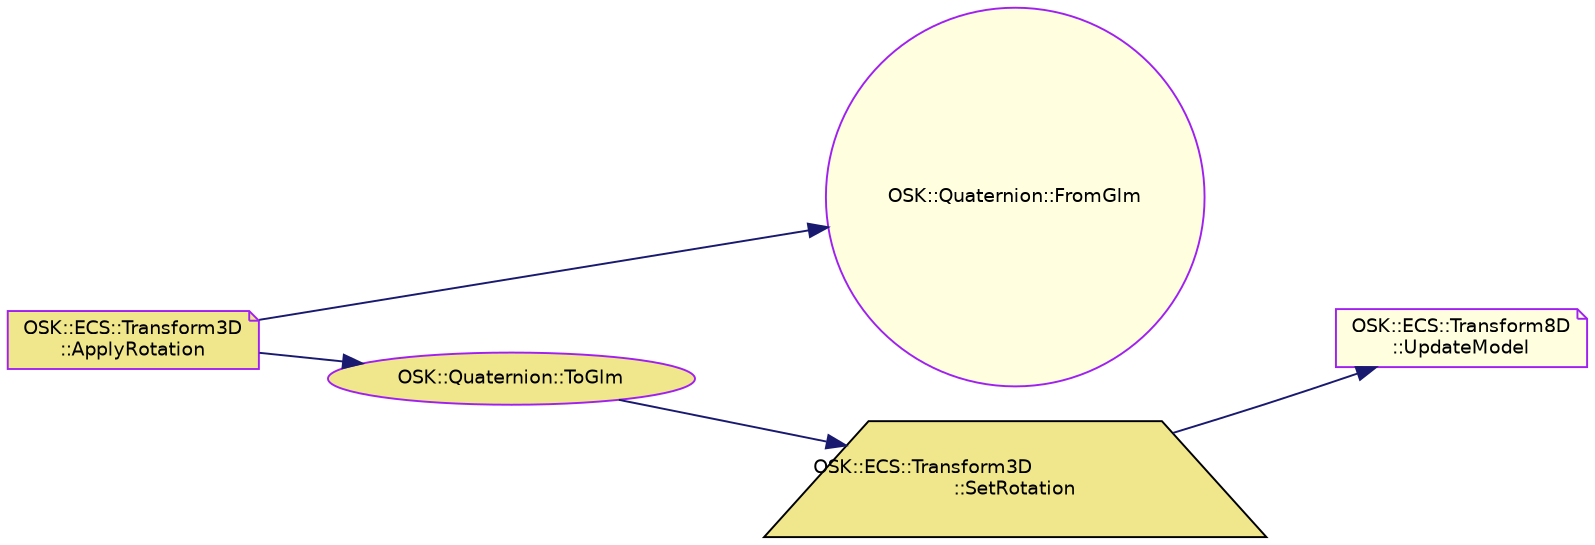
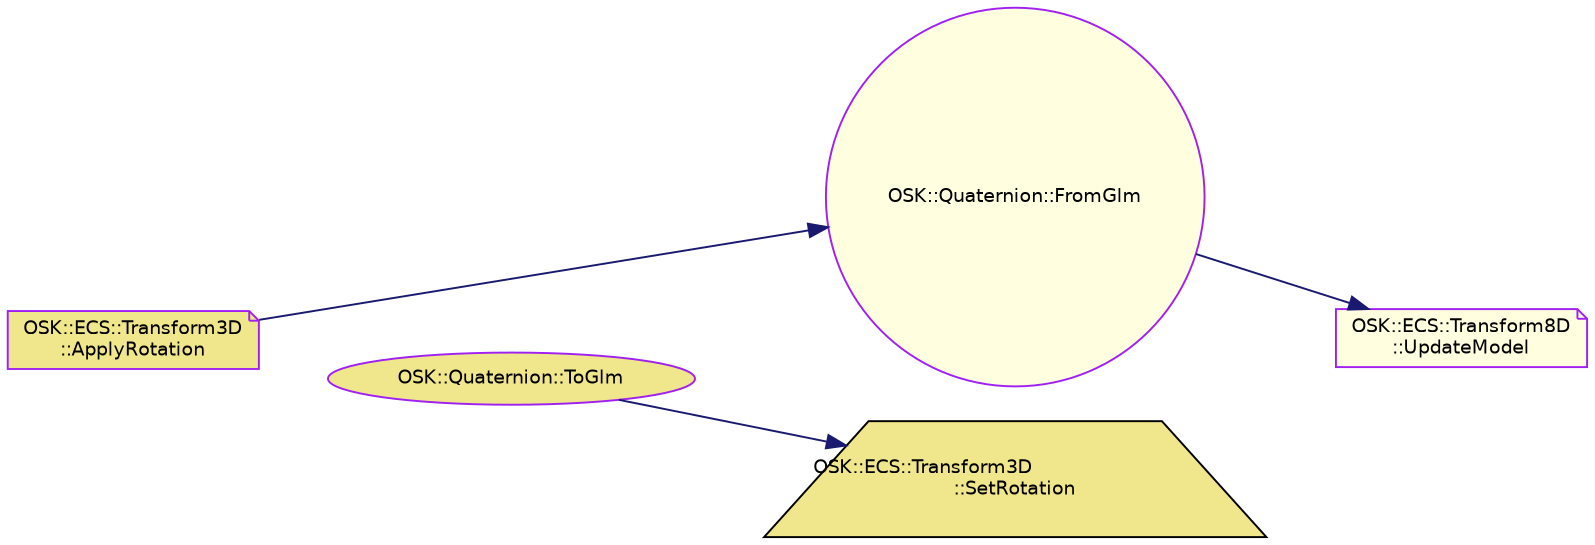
edge "OSK::ECS::Transform3D ::ApplyRotation" -> "OSK::Quaternion::ToGlm": removed
edge "OSK::ECS::Transform3D ::SetRotation" -> "OSK::ECS::Transform8D ::UpdateModel": now "OSK::Quaternion::FromGlm" -> "OSK::ECS::Transform8D ::UpdateModel"
